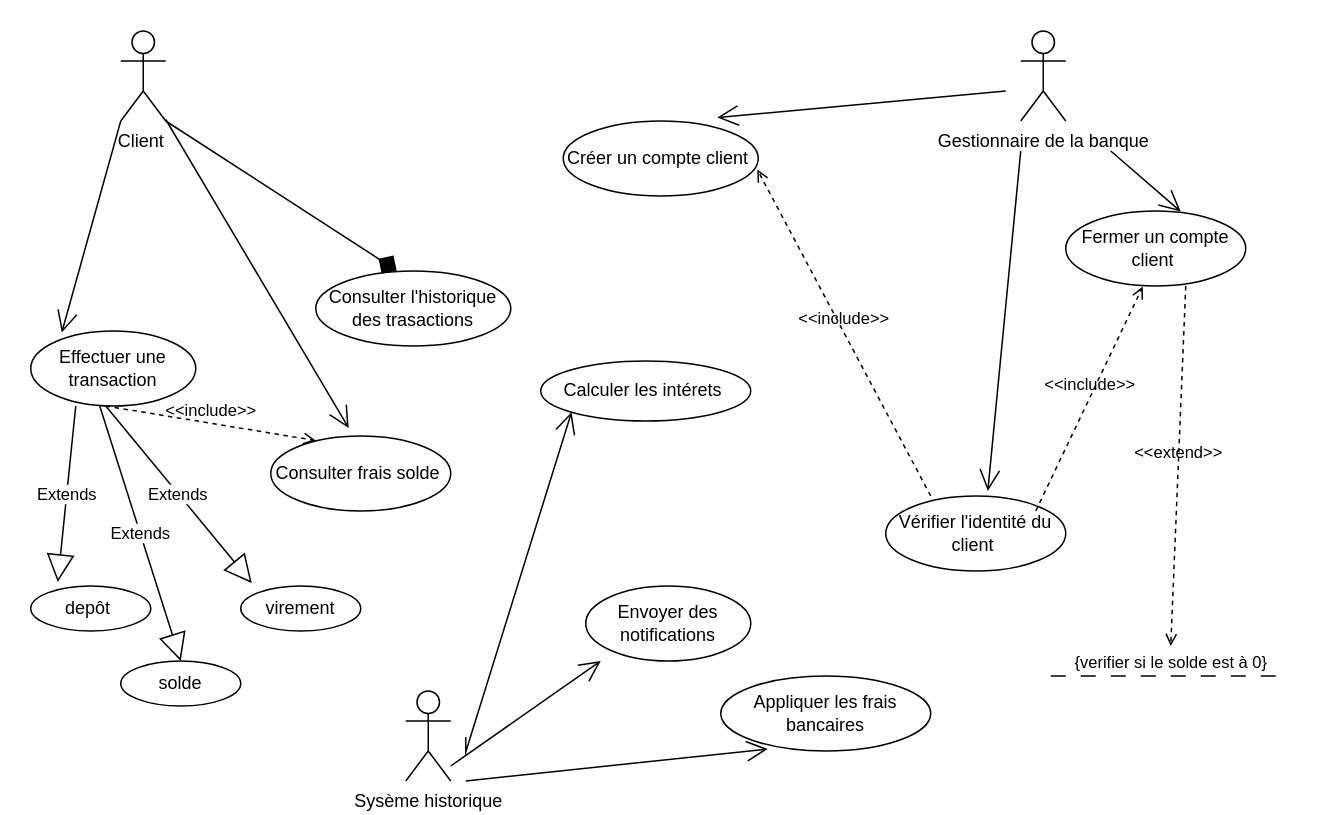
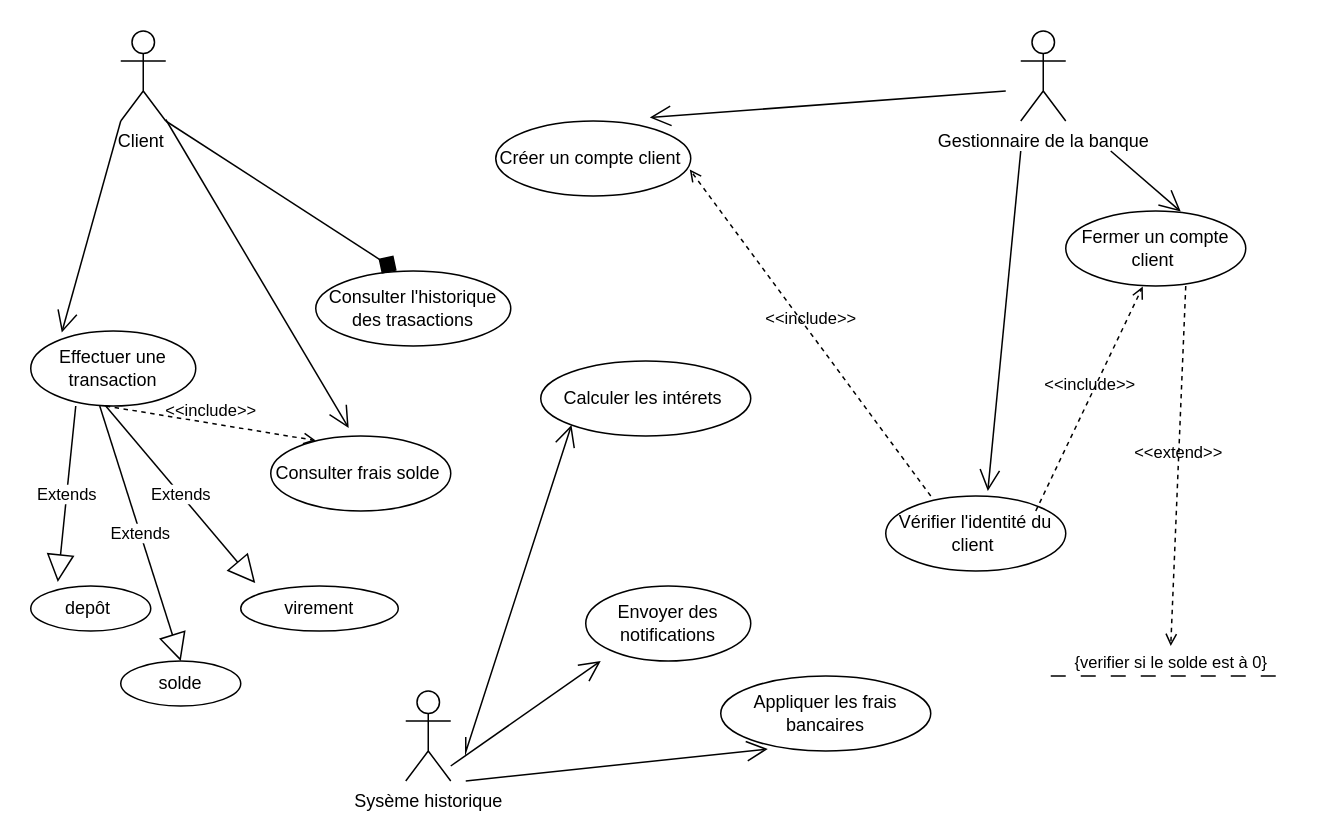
node "Créer un compte client": moved (661, 158) -> (593, 158)
node "Calculer les intérets": size 210x60 -> 210x75
node "virement": size 120x45 -> 158x45
